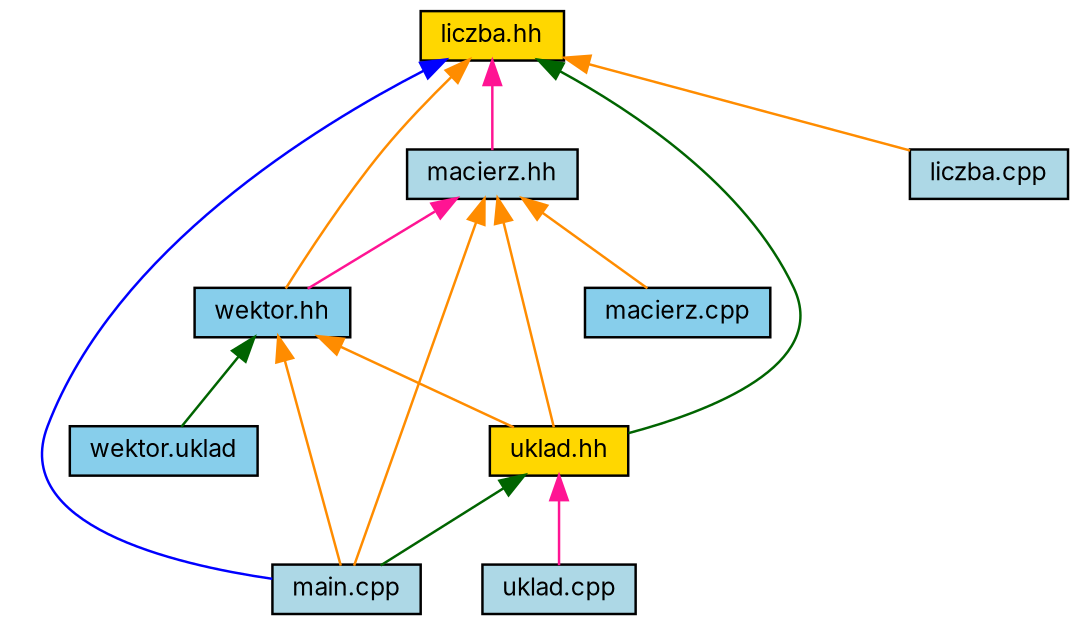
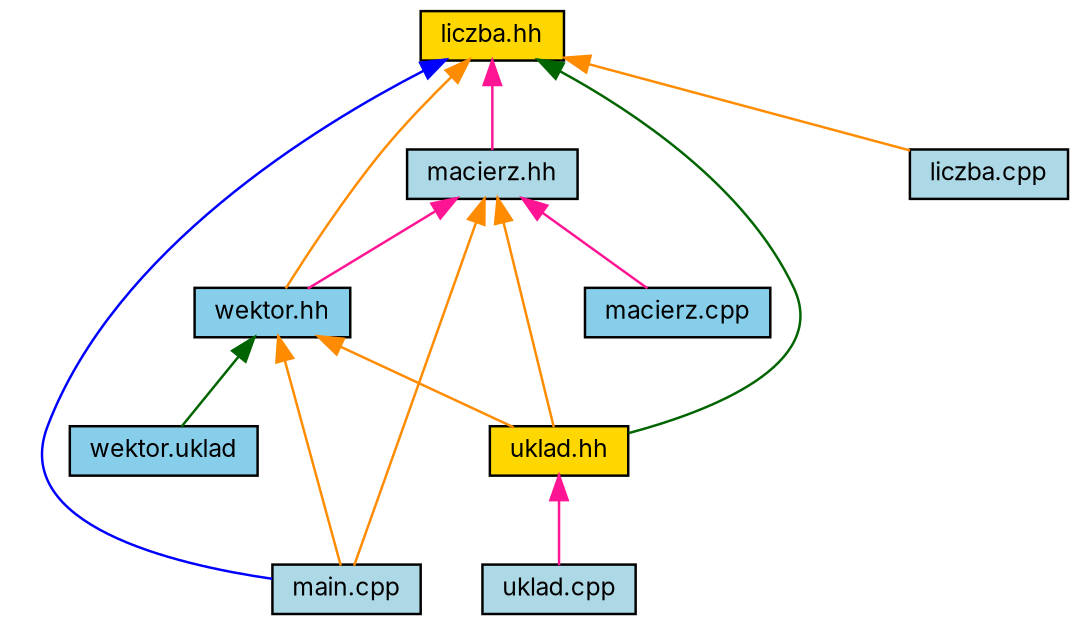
edge "macierz.cpp" -> "macierz.hh": color darkorange -> deeppink
edge "main.cpp" -> "uklad.hh": removed
